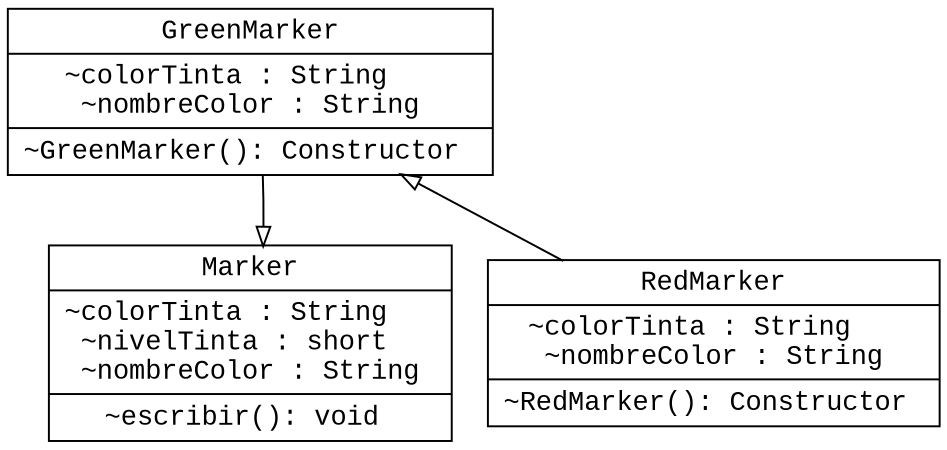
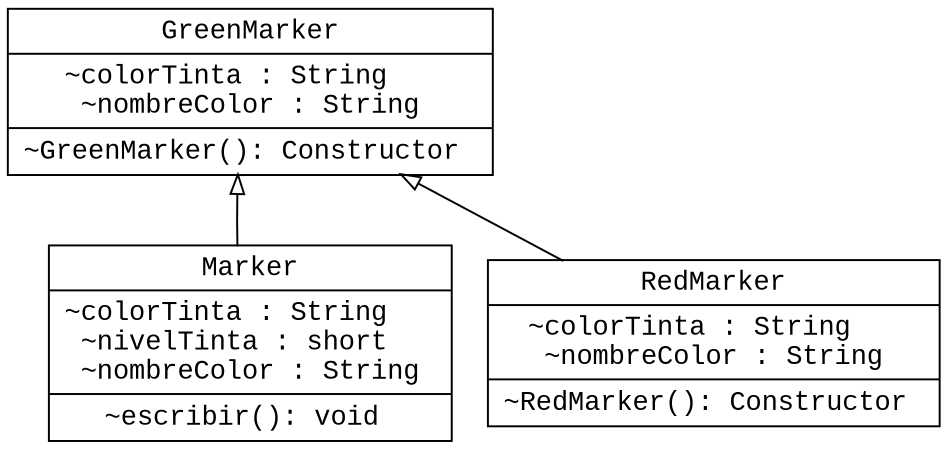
edge "GreenMarker" -> "Marker": reversed
